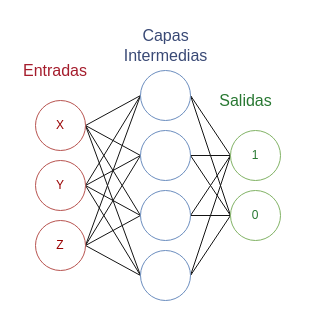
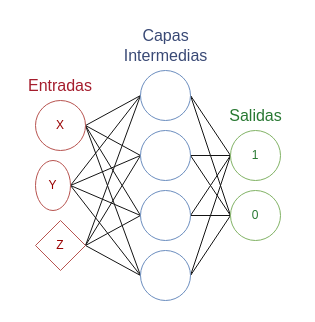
node "Entradas": moved (56, 71) -> (61, 86)
node "Salidas": moved (246, 101) -> (256, 116)
node "Y": size 50x50 -> 35x50
node "Z": shape ellipse -> diamond
